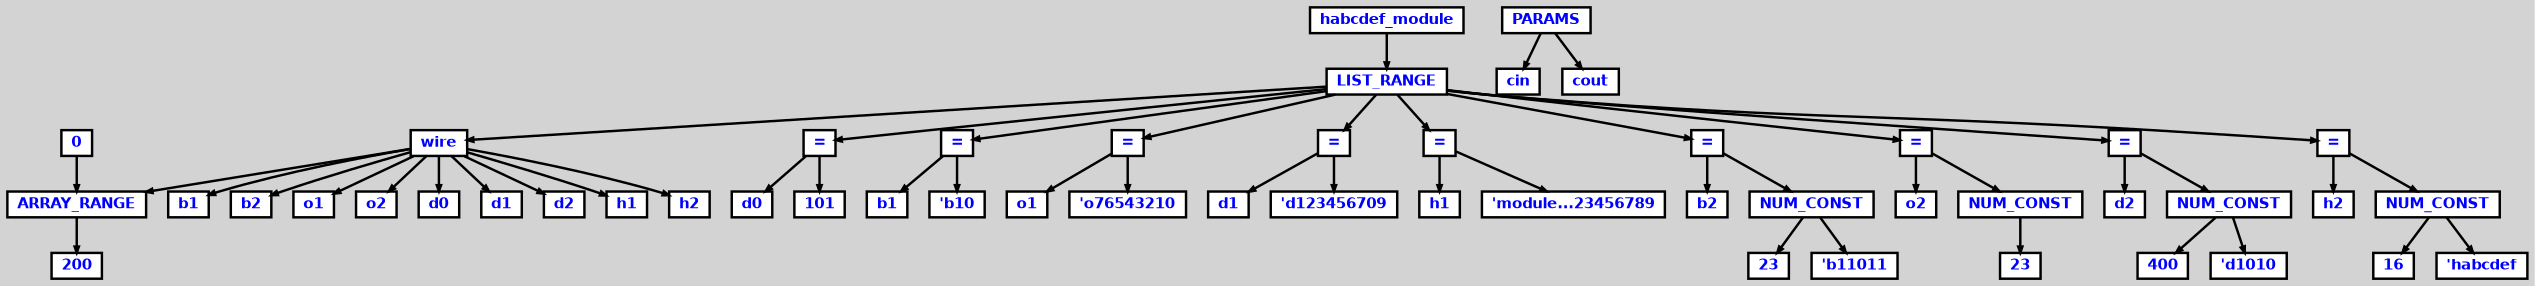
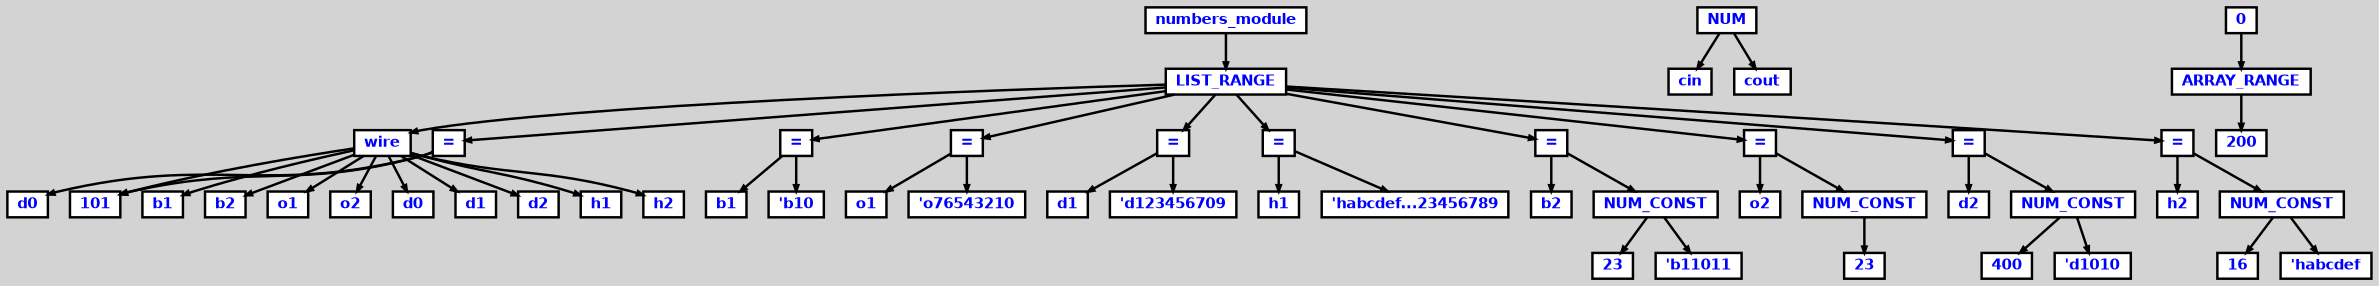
node "habcdef_module": label "habcdef_module" -> "numbers_module"
node "PARAMS": label "PARAMS" -> "NUM"
edge "wire" -> "ARRAY_RANGE": now "wire" -> "101"
node "'module...23456789": label "'module...23456789" -> "'habcdef...23456789"
